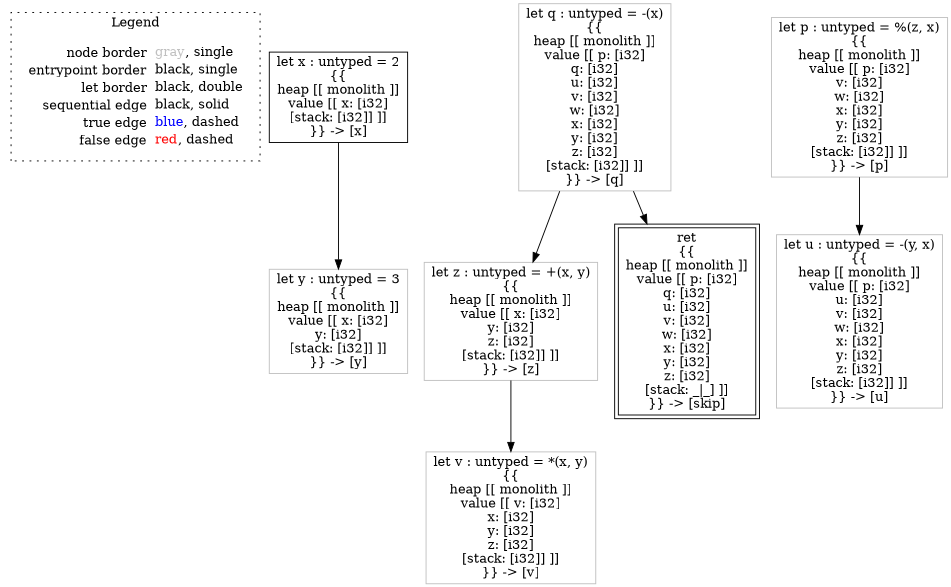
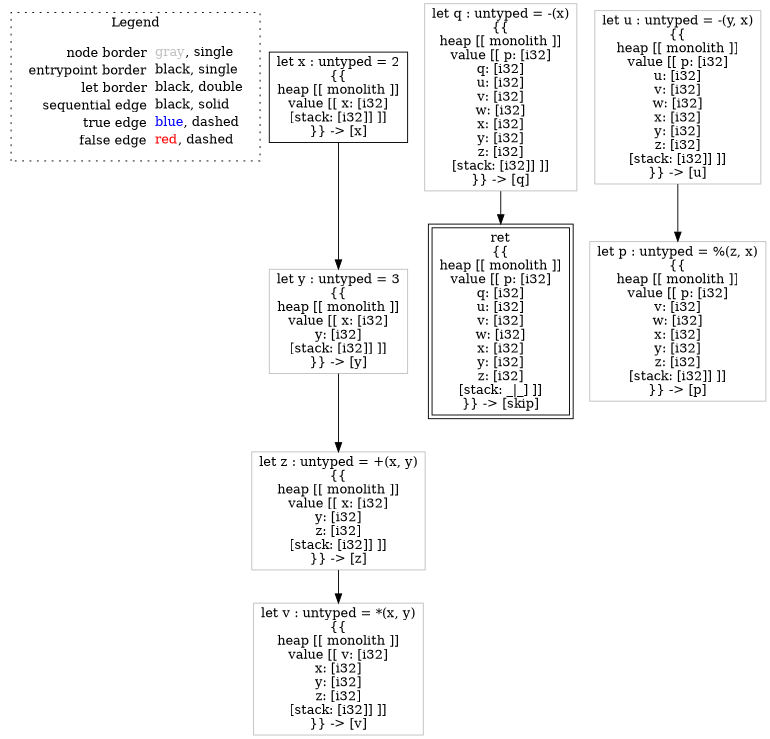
edge "let p : untyped = %(z, x)" -> "let u : untyped = -(y, x)": reversed
edge "let q : untyped = -(x)" -> "let z : untyped = +(x, y)": now "let y : untyped = 3" -> "let z : untyped = +(x, y)"
